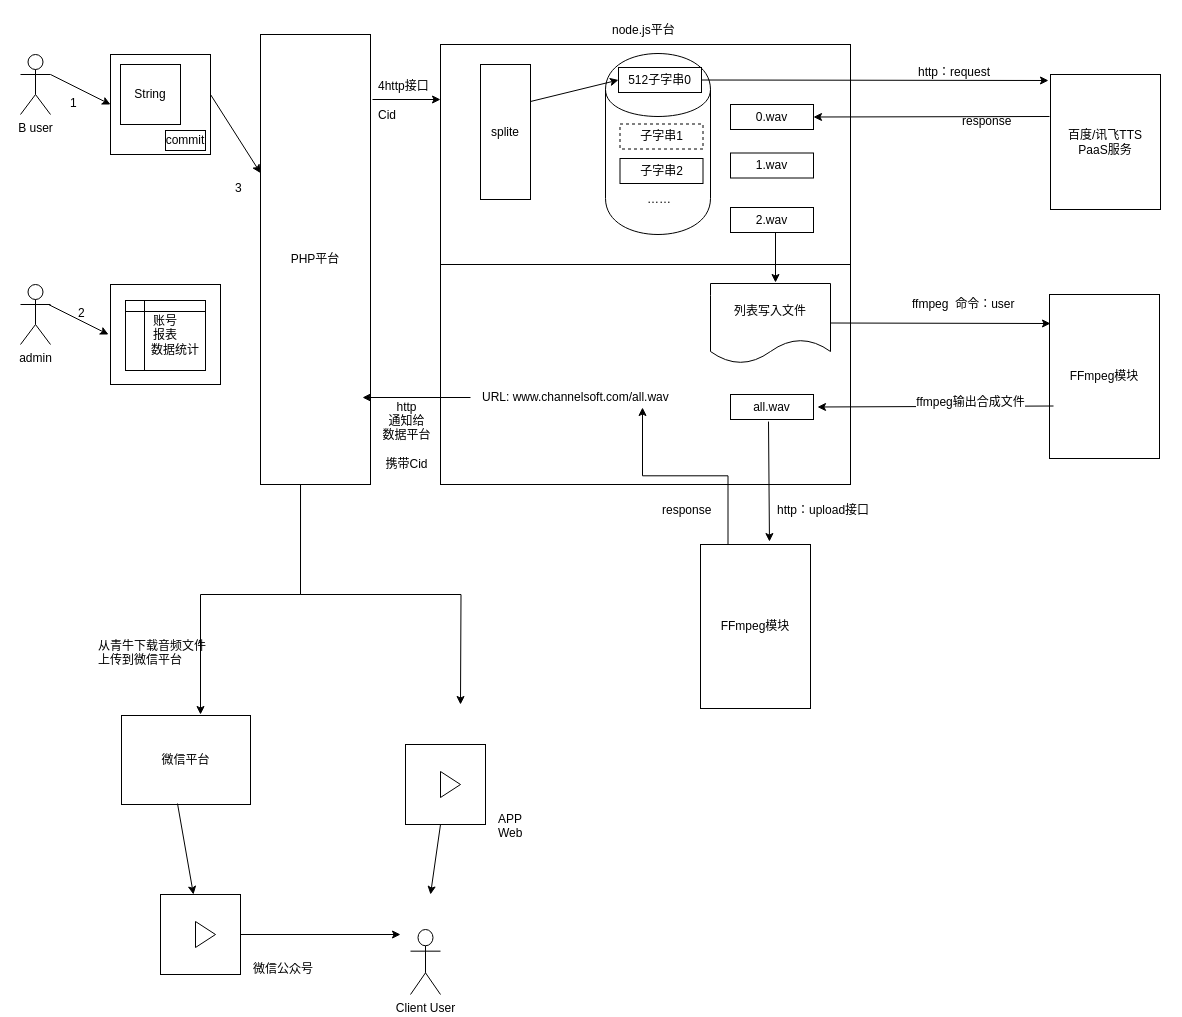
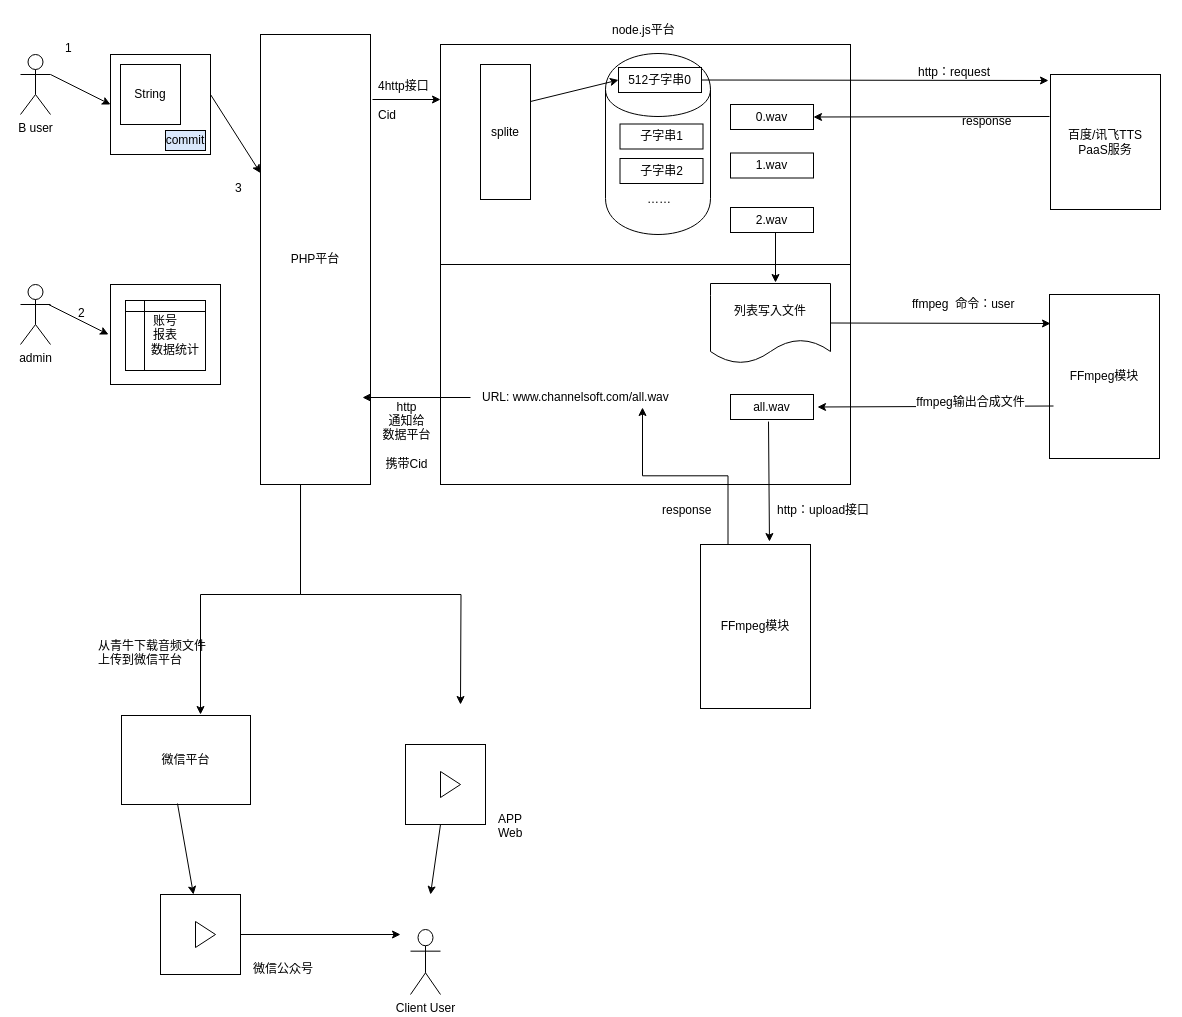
node "1": moved (79, 104) -> (74, 49)
node "子字串1": style dashed -> solid
node "commit": fillcolor #ffffff -> #dae8fc
